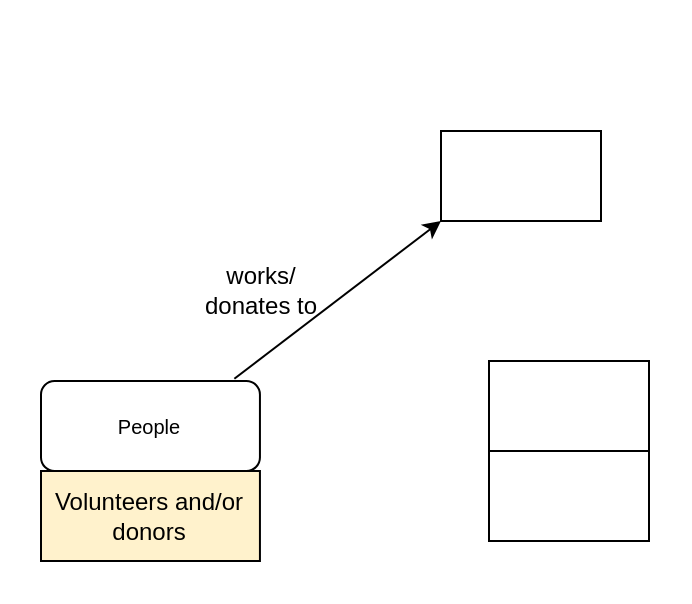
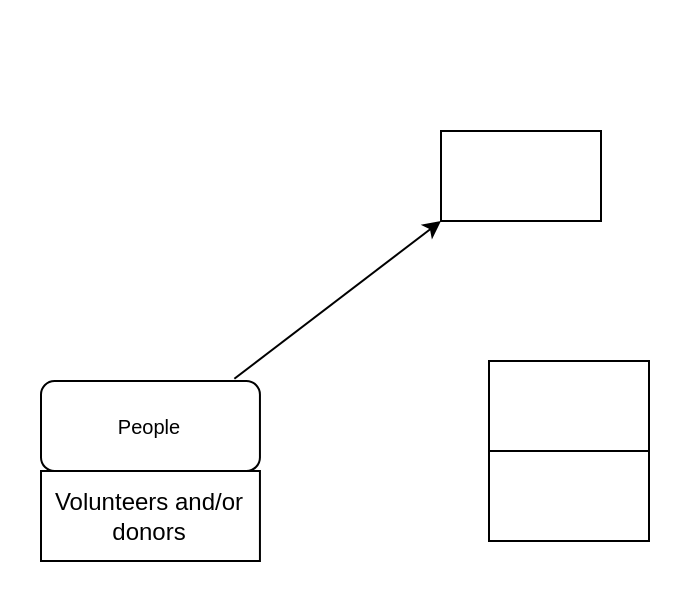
node "works/ donates to": removed
node "Volunteers and/or donors": fillcolor #fff2cc -> #ffffff
